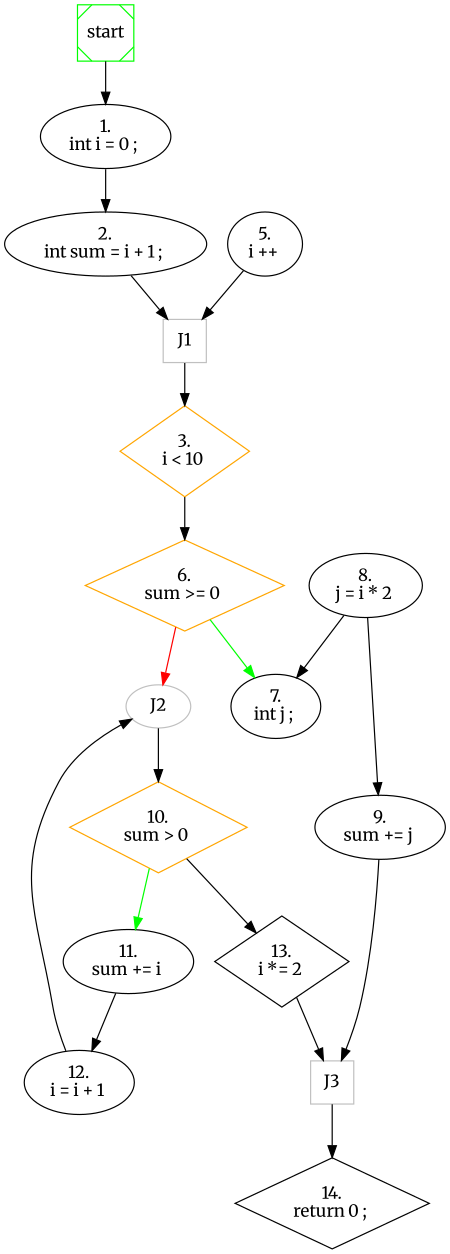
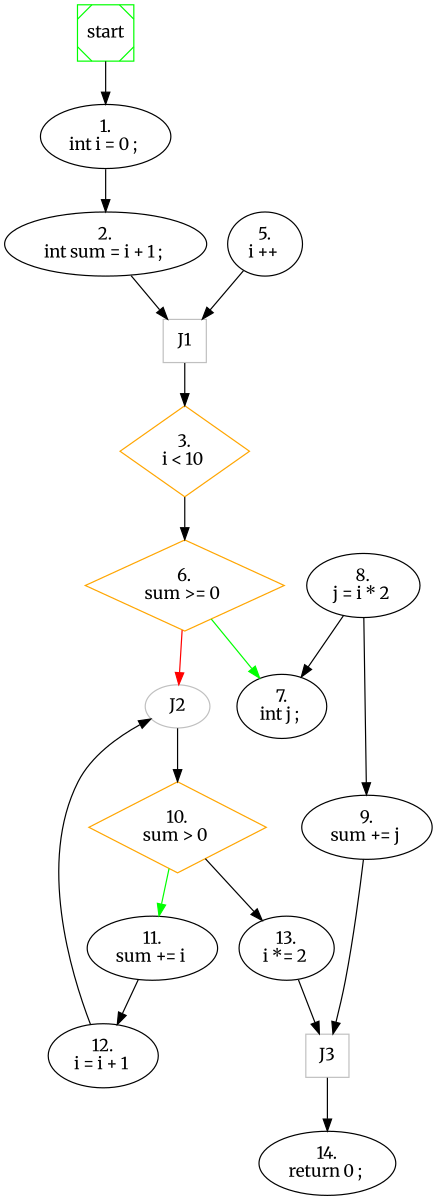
node "13. i *= 2": shape diamond -> ellipse
node "14. return 0 ;": shape diamond -> ellipse
